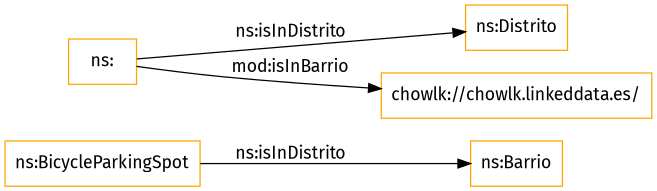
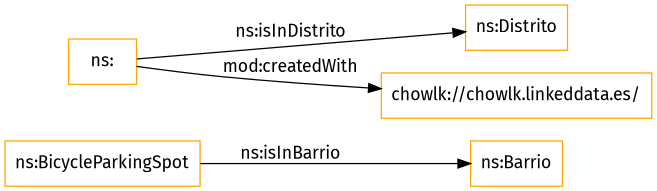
edge "ns:" -> "chowlk://chowlk.linkeddata.es/": label "mod:isInBarrio" -> "mod:createdWith"
edge "ns:BicycleParkingSpot" -> "ns:Barrio": label "ns:isInDistrito" -> "ns:isInBarrio"
